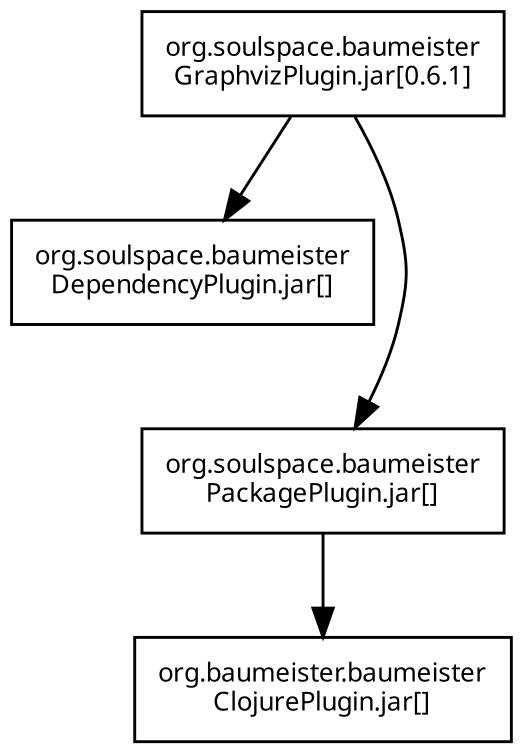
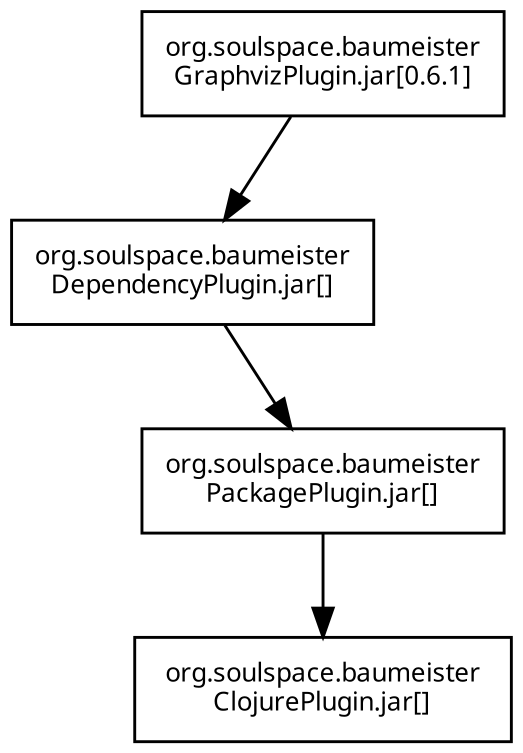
edge "org.soulspace.baumeister GraphvizPlugin.jar[0.6.1]" -> "org.soulspace.baumeister PackagePlugin.jar[]": now "org.soulspace.baumeister DependencyPlugin.jar[]" -> "org.soulspace.baumeister PackagePlugin.jar[]"
node "org.baumeister.baumeister ClojurePlugin.jar[]": label "org.baumeister.baumeister ClojurePlugin.jar[]" -> "org.soulspace.baumeister ClojurePlugin.jar[]"
